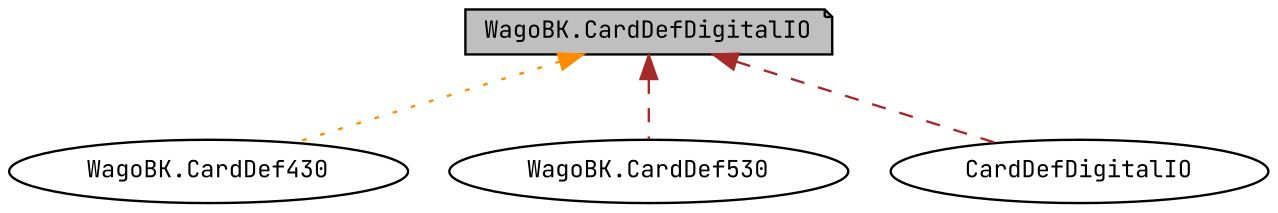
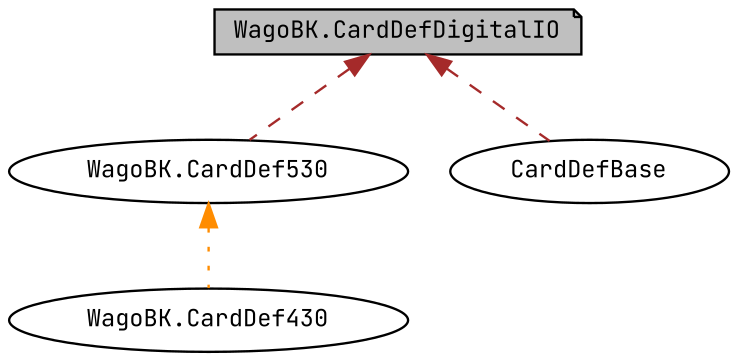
edge "WagoBK.CardDef430" -> "WagoBK.CardDefDigitalIO": now "WagoBK.CardDef430" -> "WagoBK.CardDef530"
node "CardDefDigitalIO": label "CardDefDigitalIO" -> "CardDefBase"
